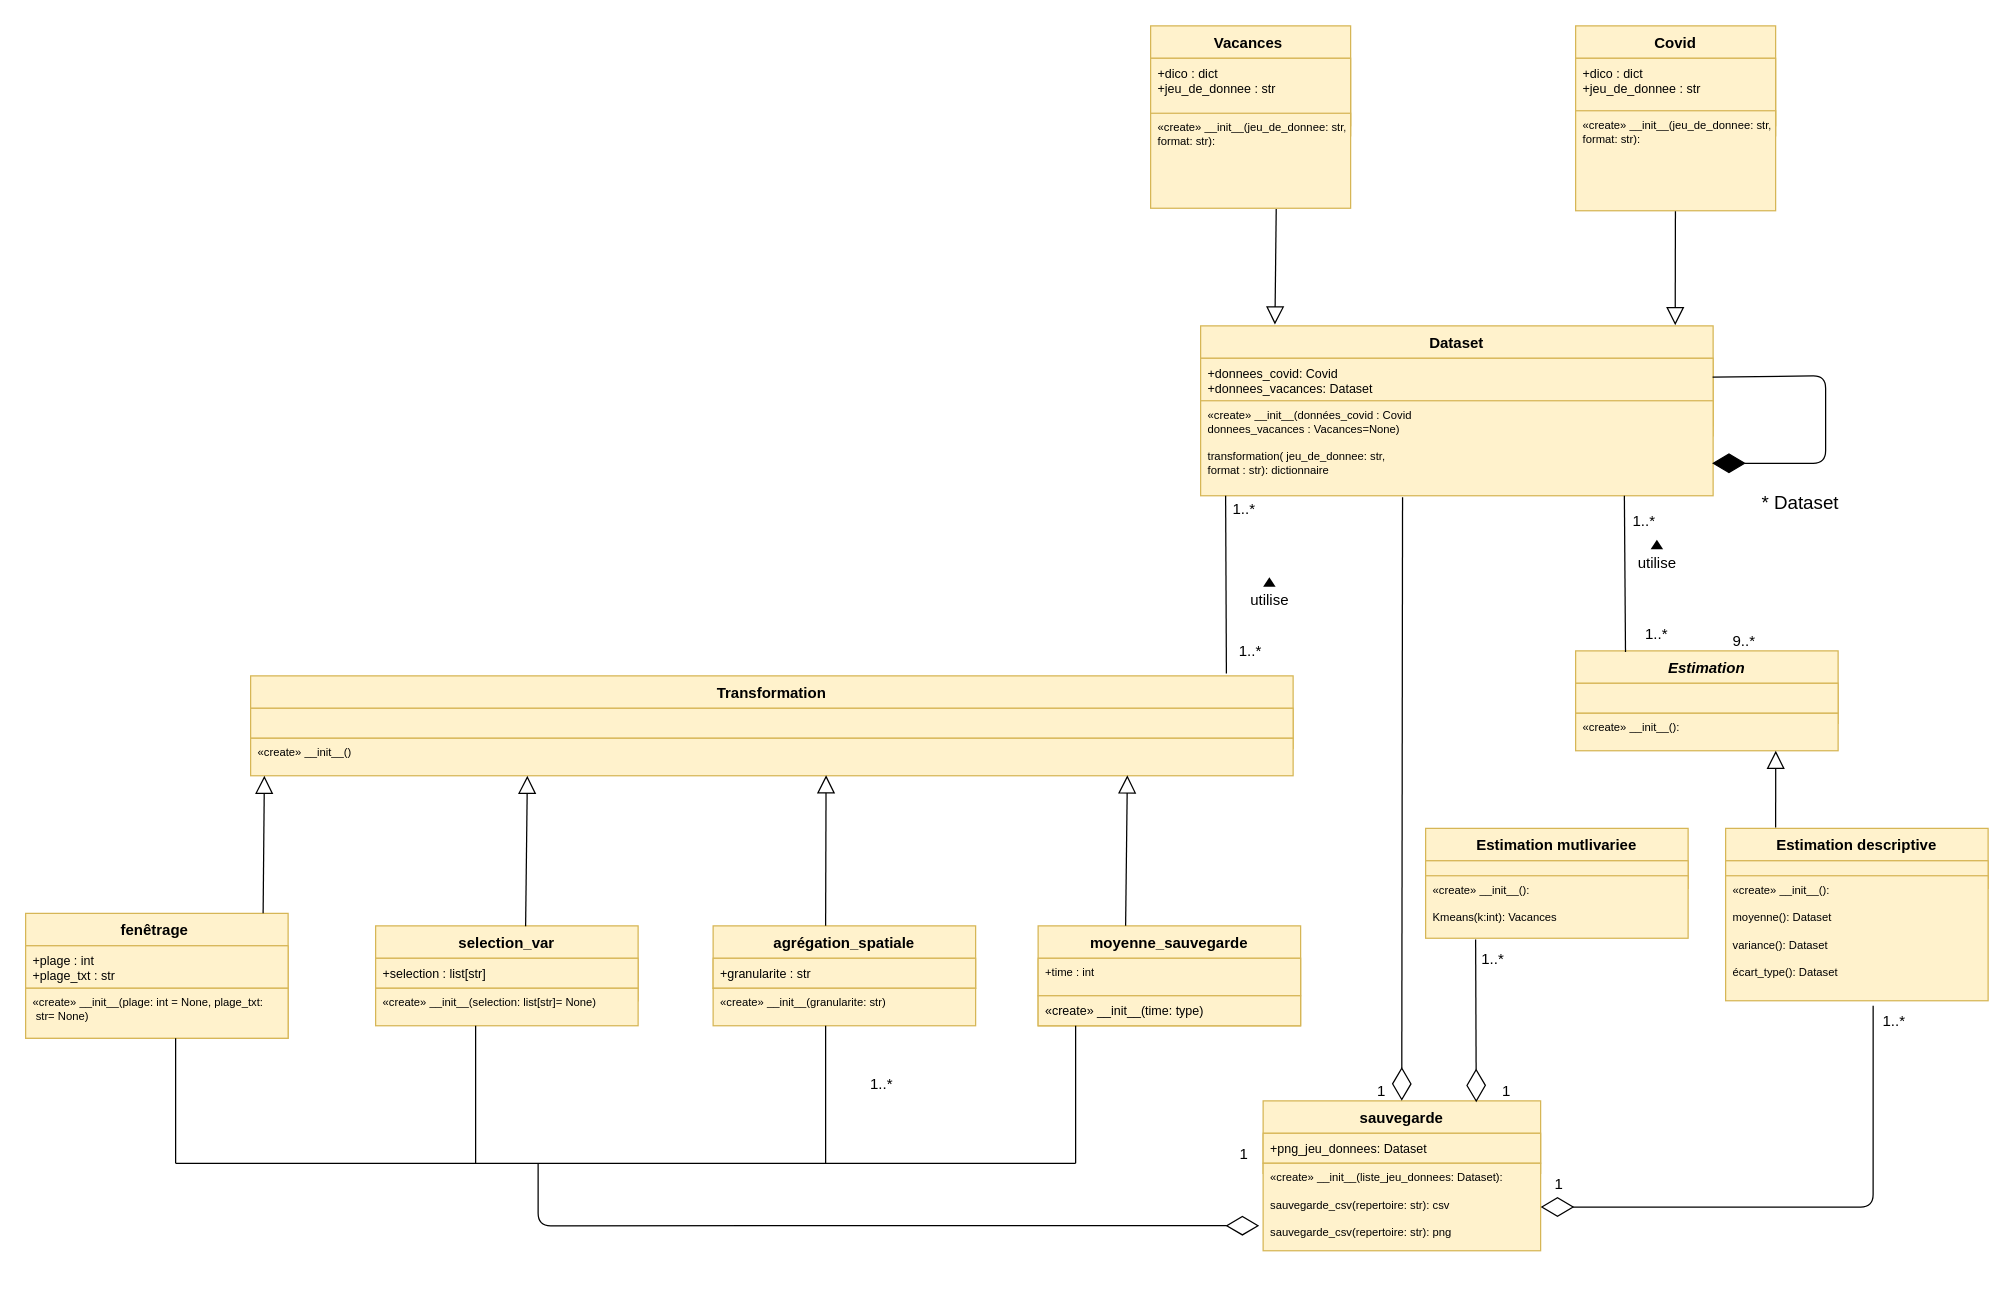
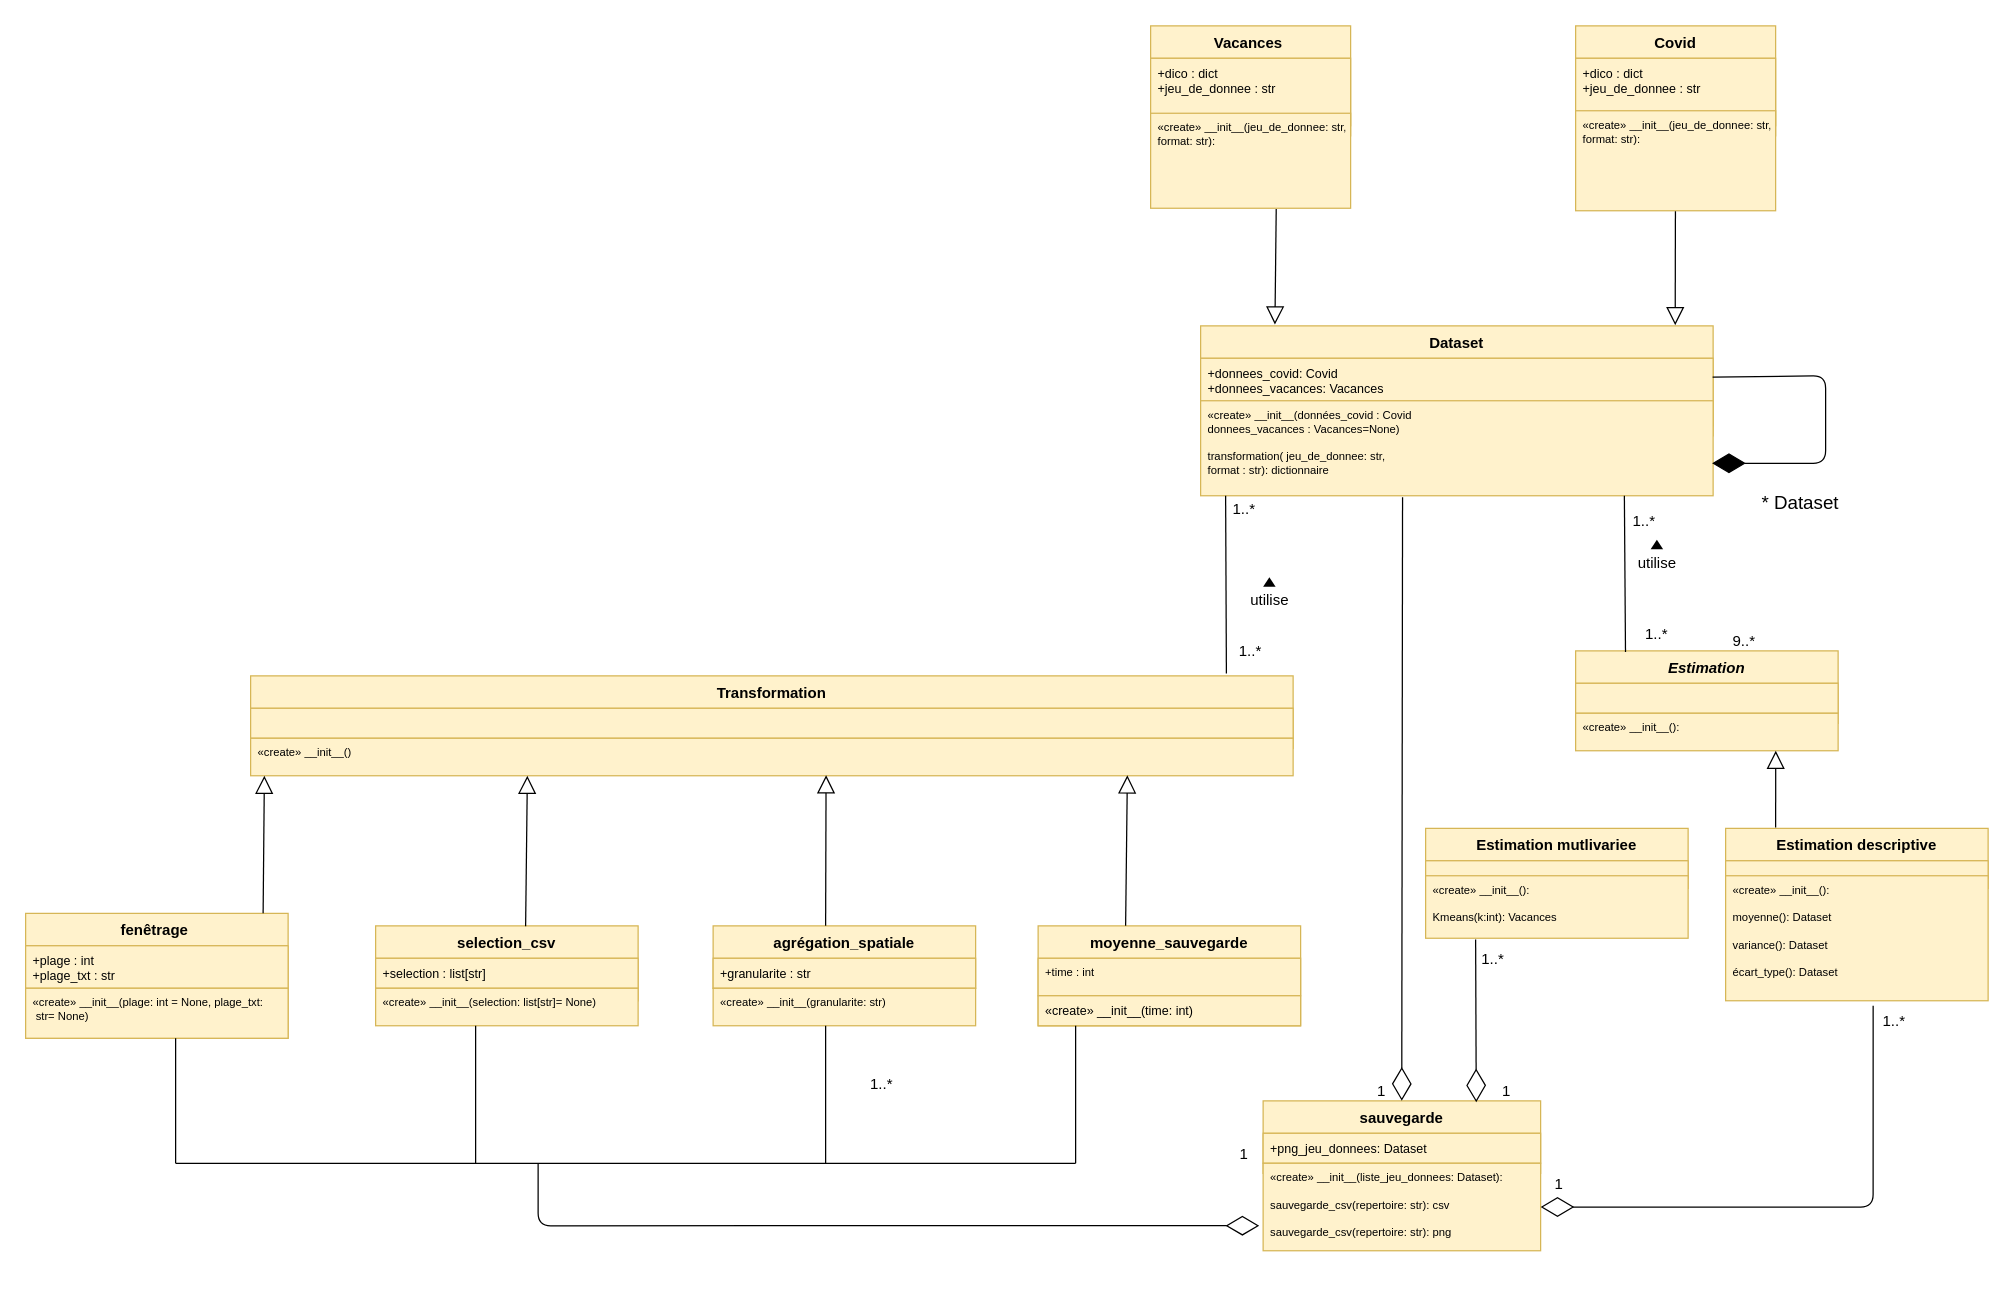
node "+donnees_covid: Covid +donnees_vacances: Dataset": label "+donnees_covid: Covid +donnees_vacances: Dataset" -> "+donnees_covid: Covid +donnees_vacances: Vacances"
node "selection_var": label "selection_var" -> "selection_csv"
node "«create» __init__(time: type)": label "«create» __init__(time: type)" -> "«create» __init__(time: int)"
